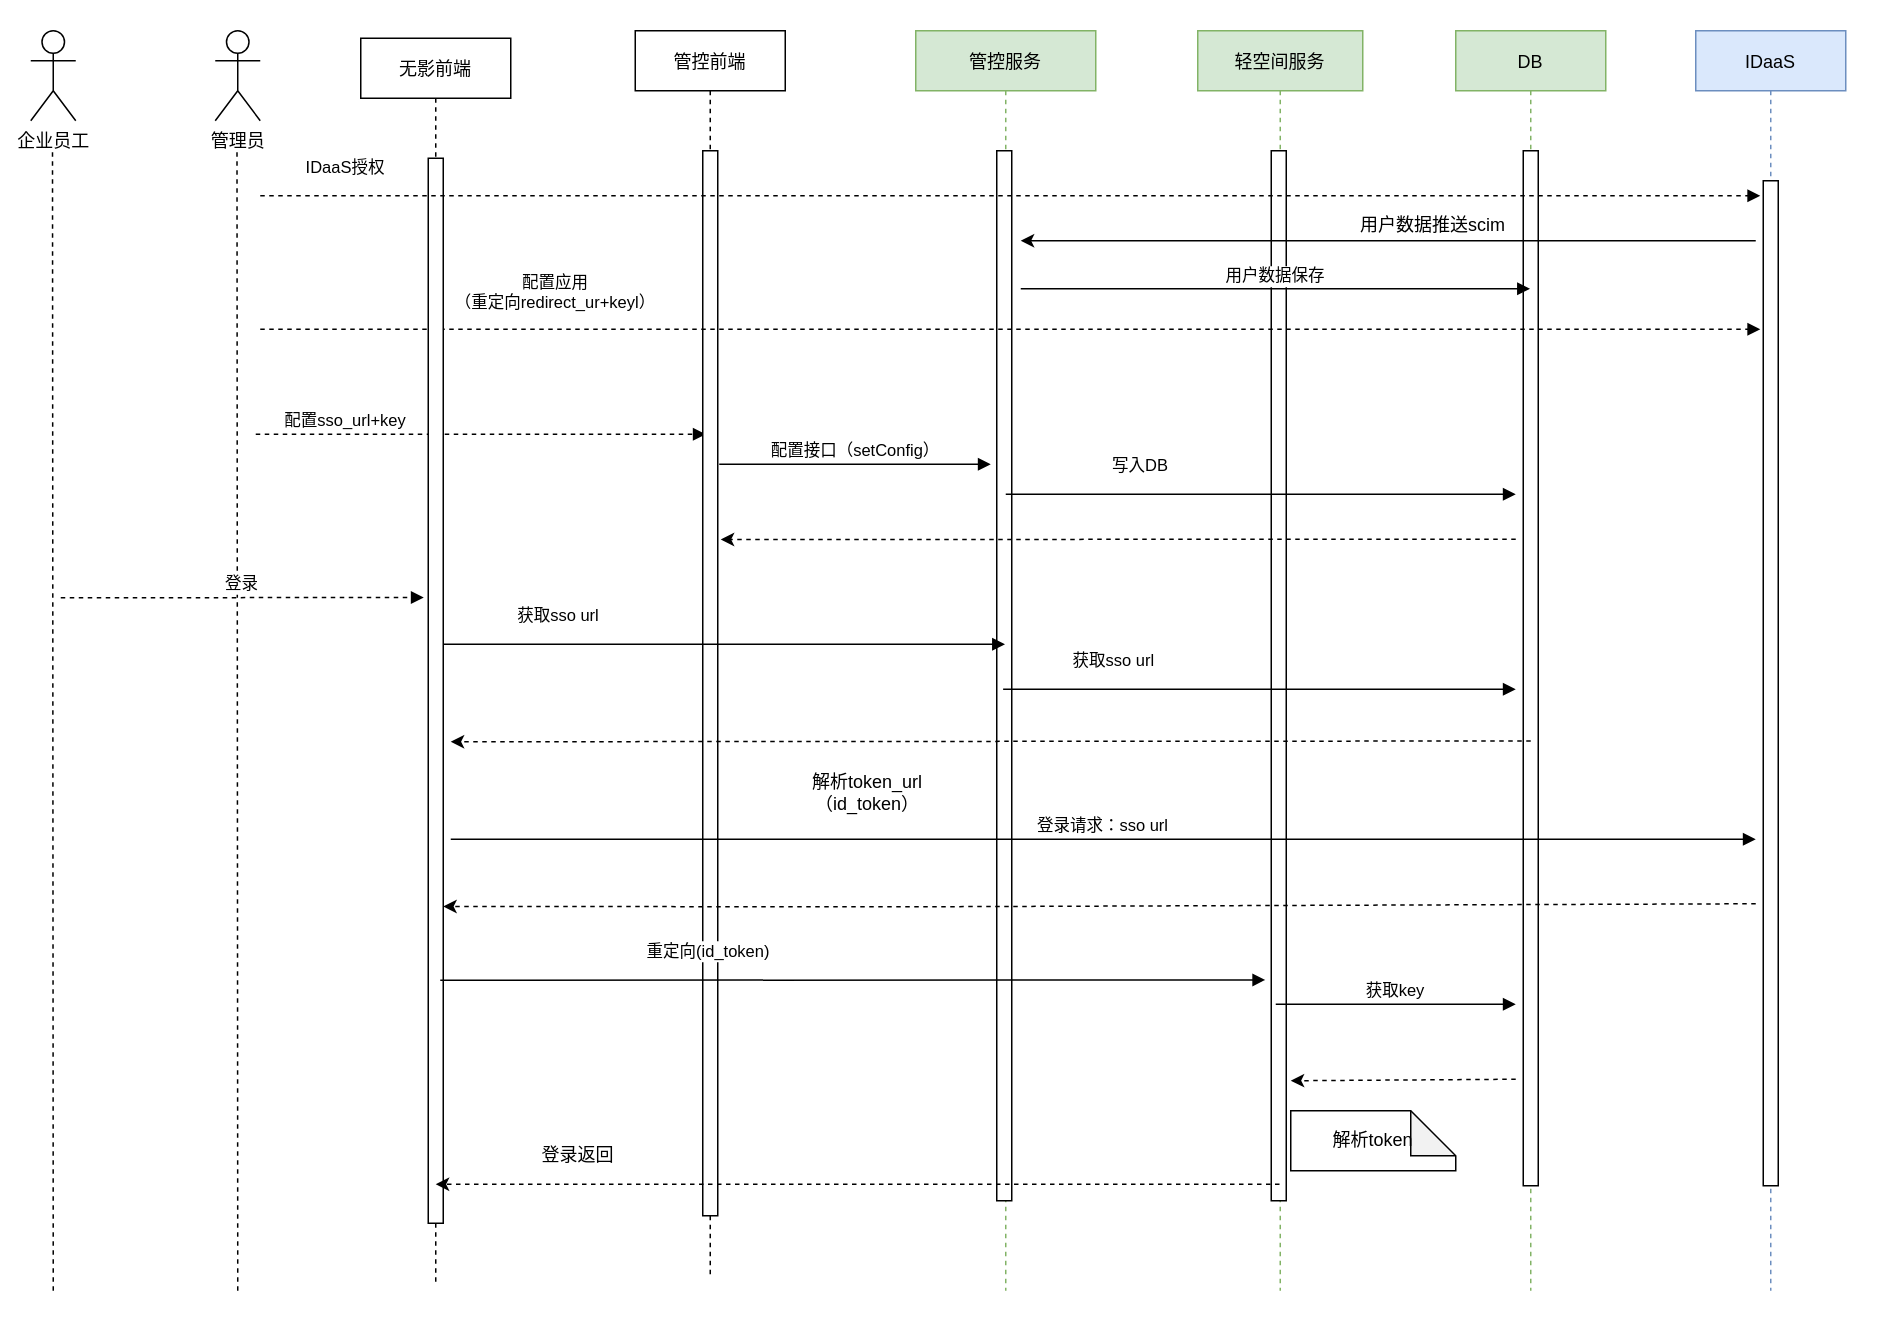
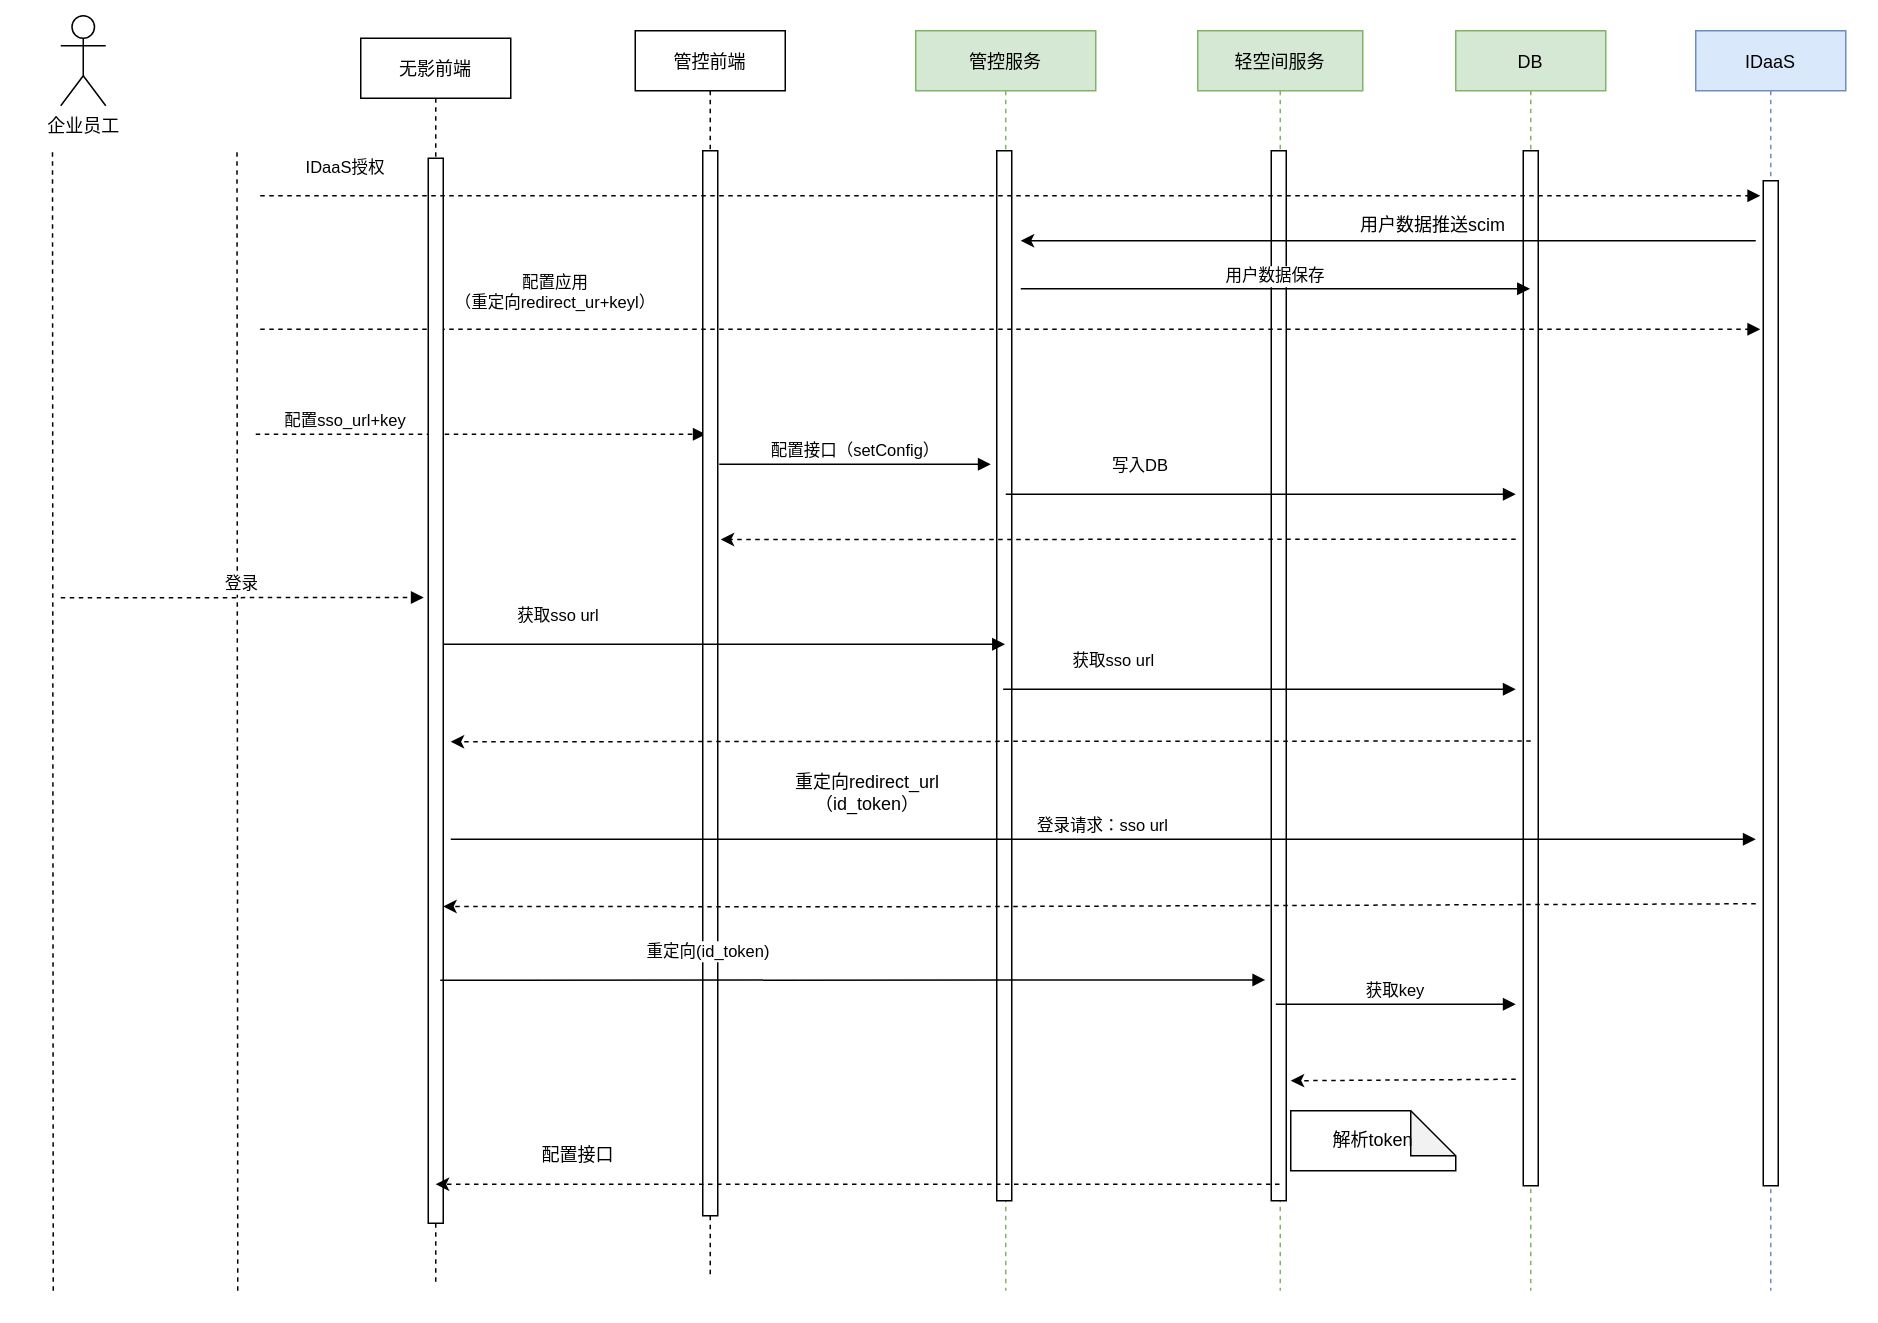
node "企业员工": moved (53, 76) -> (83, 61)
node "管理员": removed
node "解析token_url（id_token）": label "解析token_url（id_token）" -> "重定向redirect_url（id_token）"
node "登录返回": label "登录返回" -> "配置接口"
